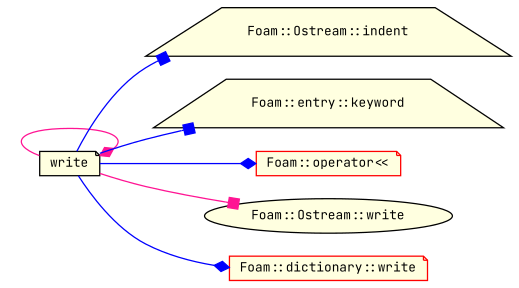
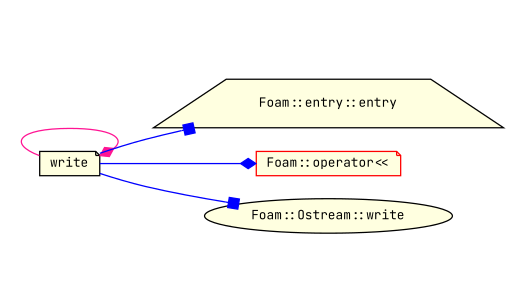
node "Foam::Ostream::indent": removed
node "Foam::entry::keyword": label "Foam::entry::keyword" -> "Foam::entry::entry"
edge "write" -> "Foam::Ostream::write": color deeppink -> blue
node "Foam::dictionary::write": removed
